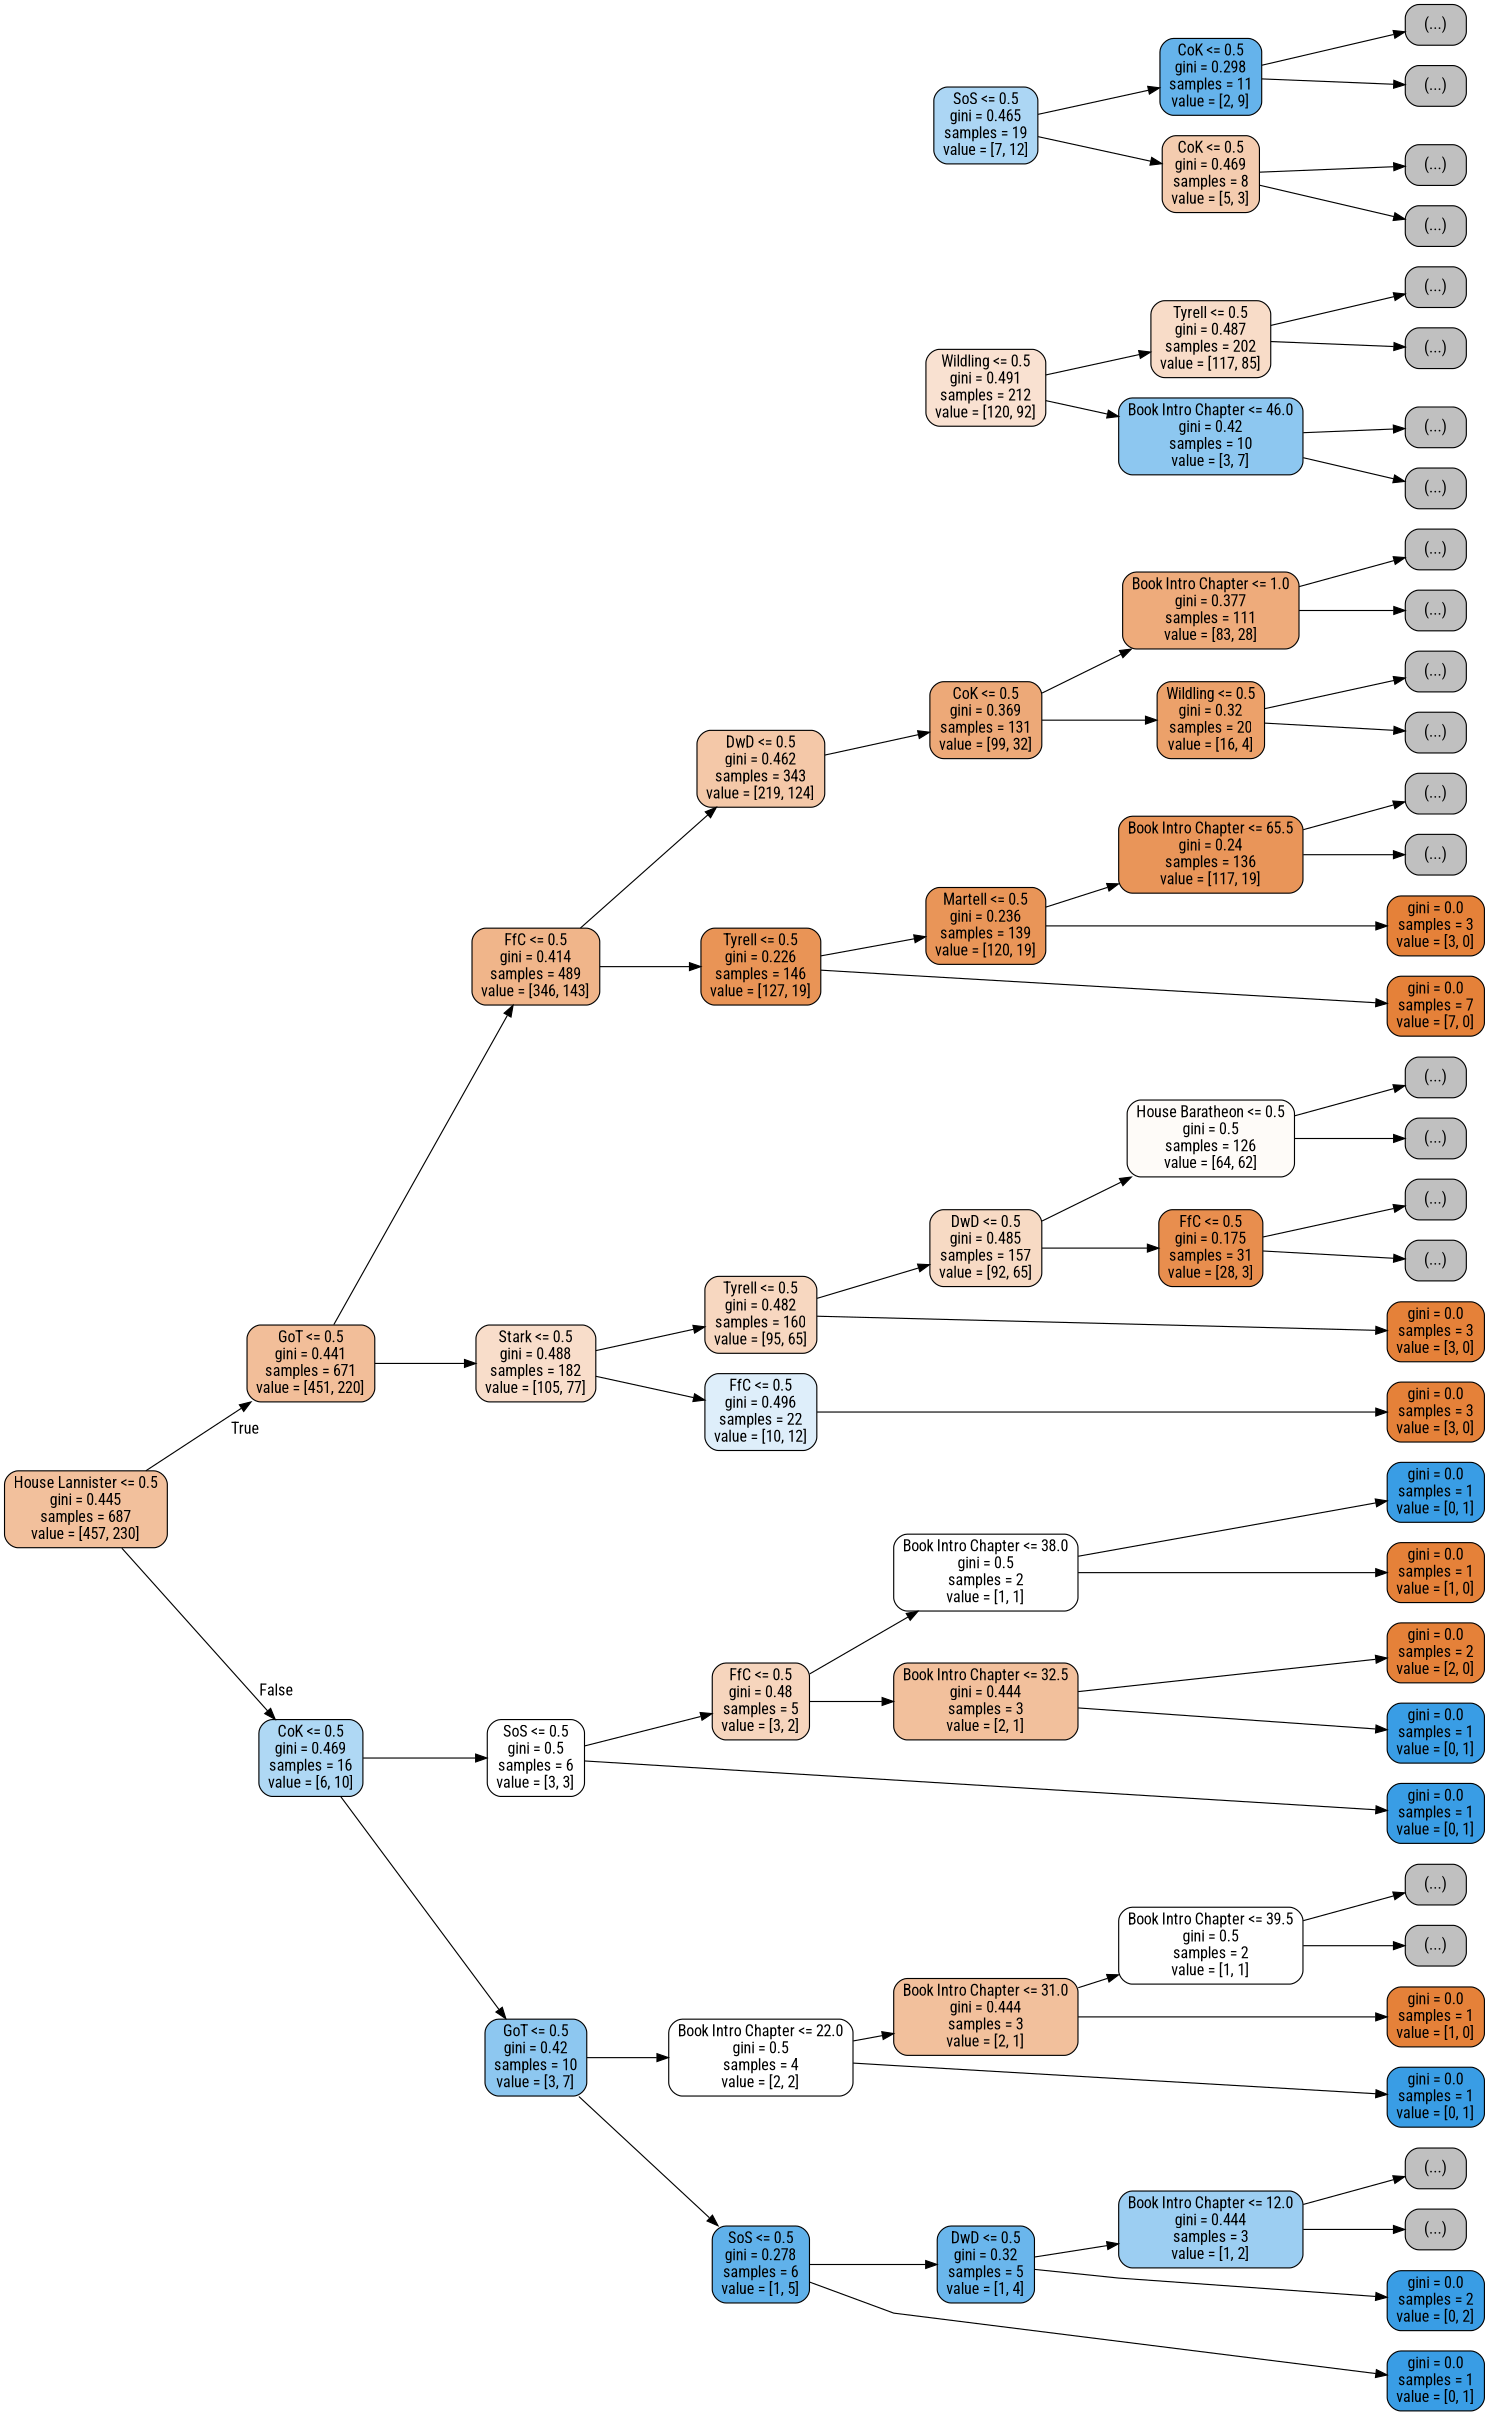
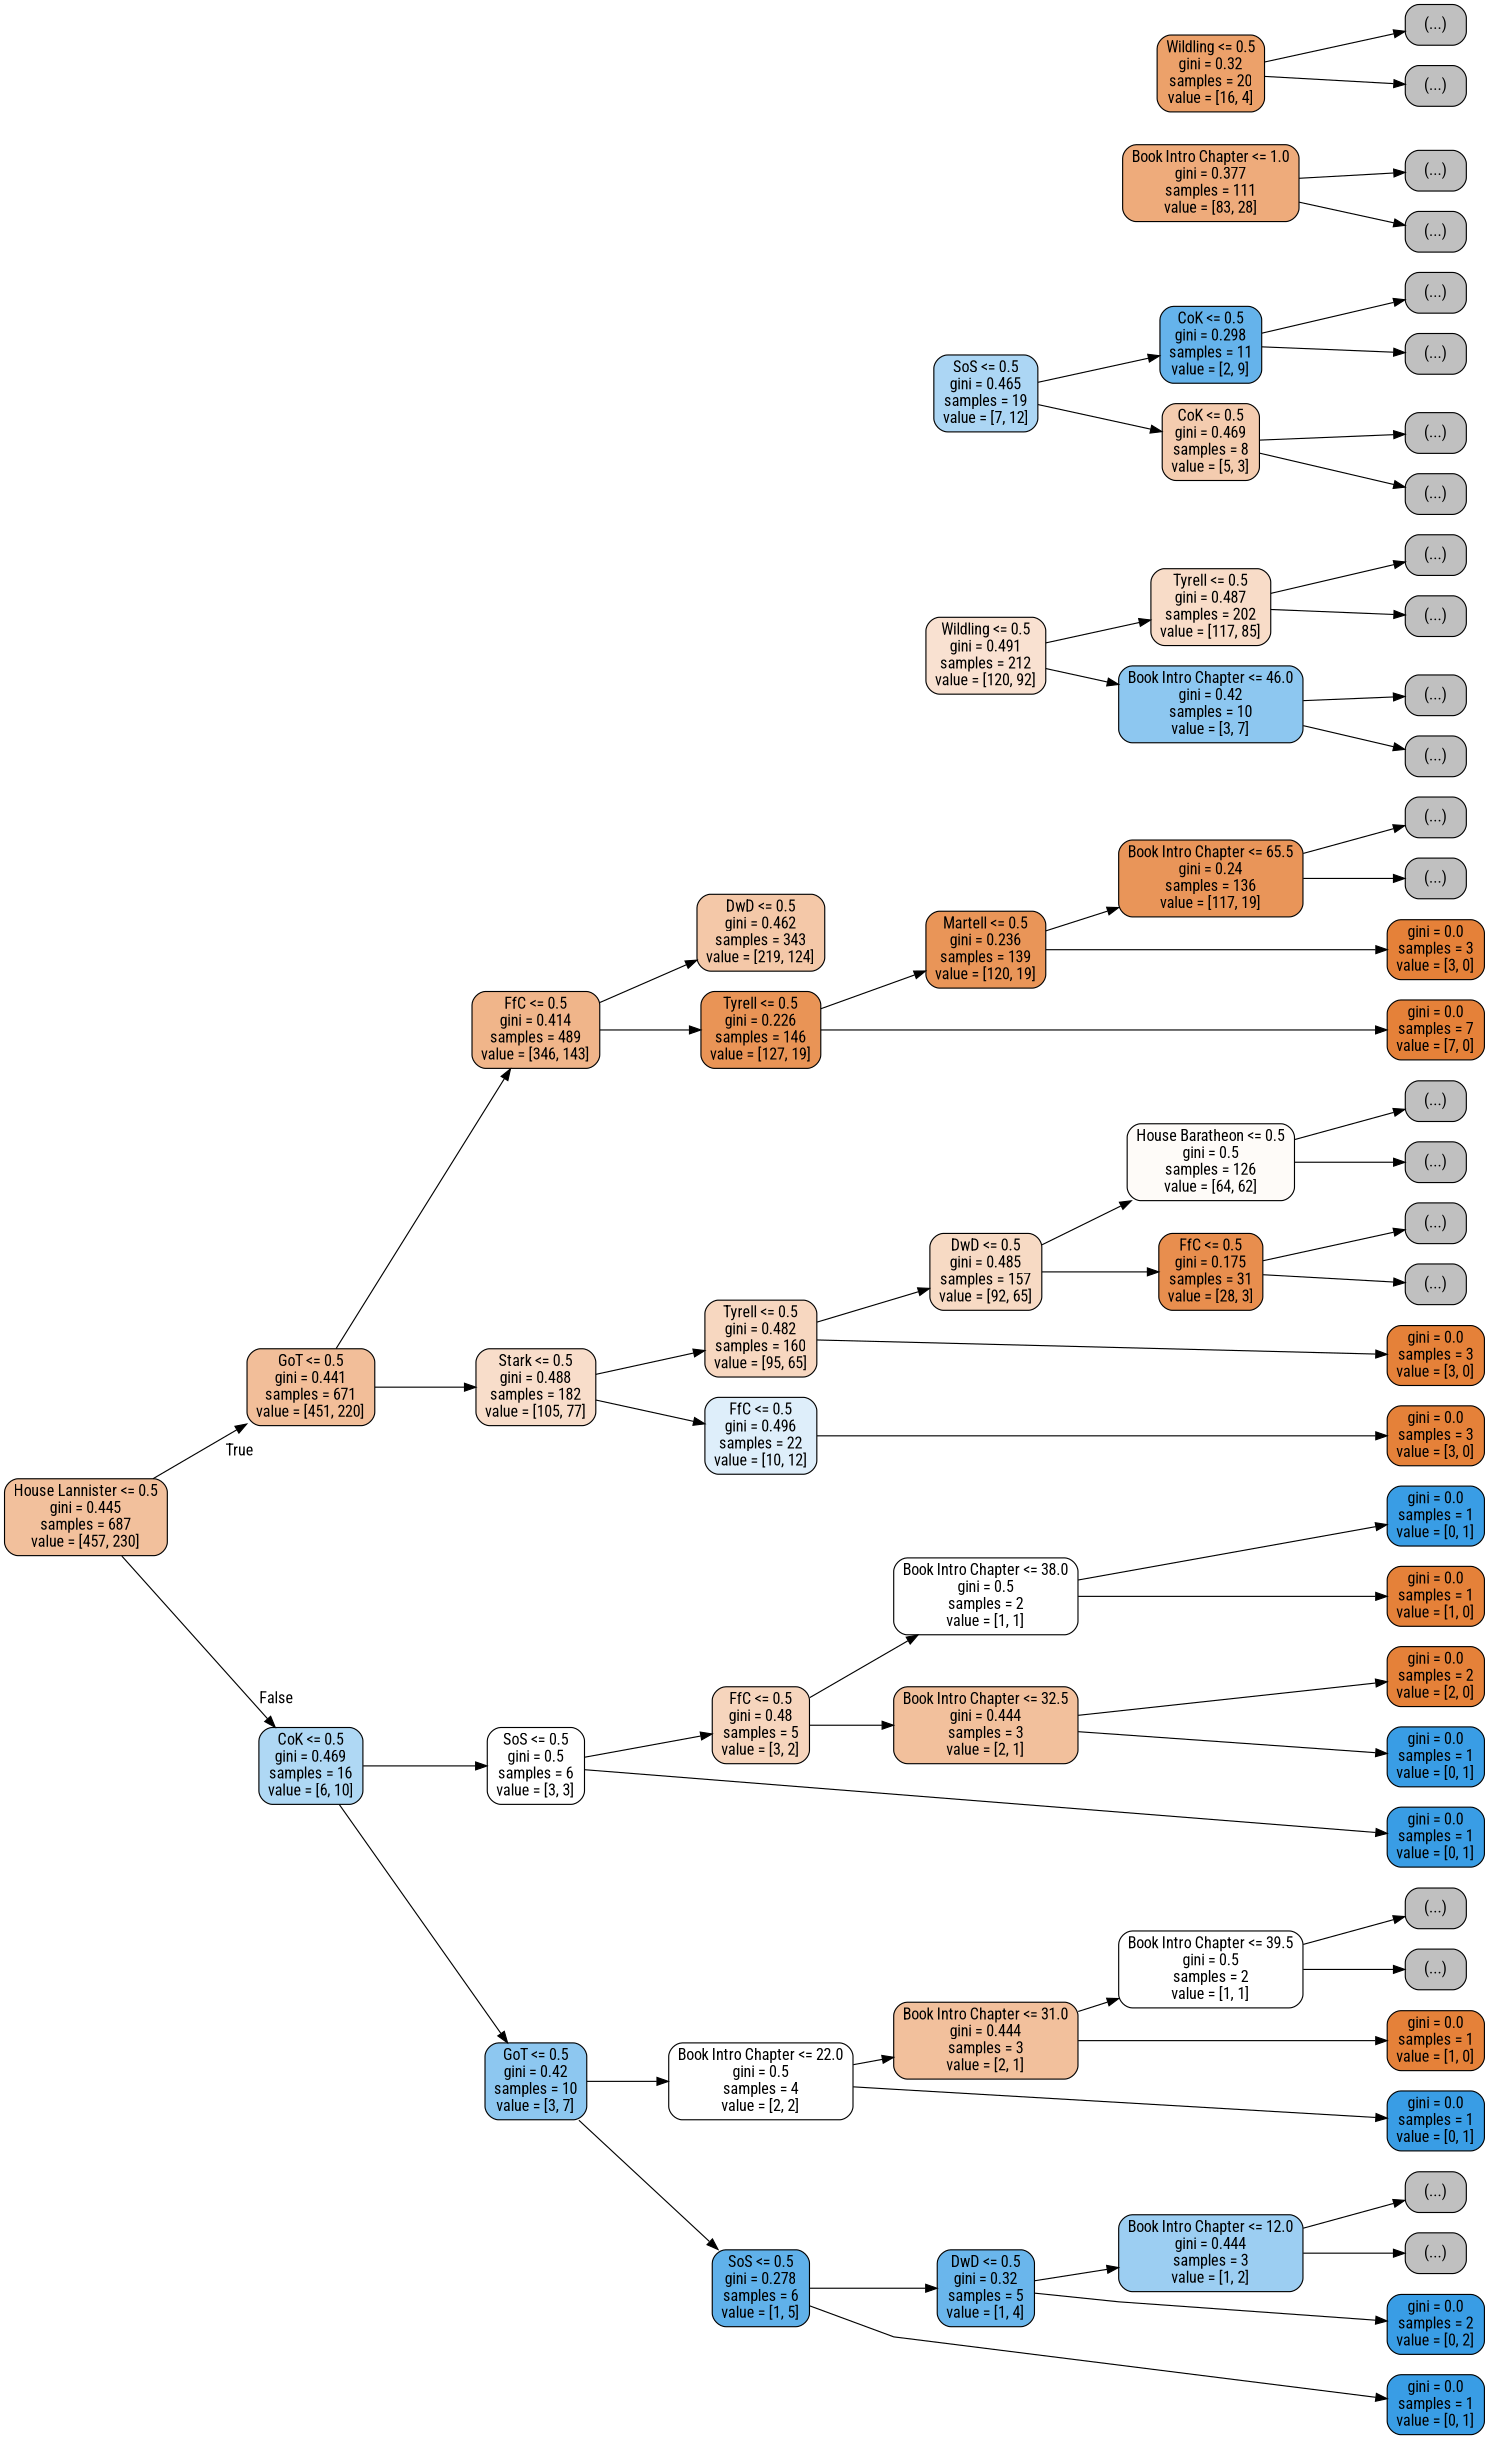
node "CoK <= 0.5 gini = 0.369 samples = 131 value = [99, 32]": removed
